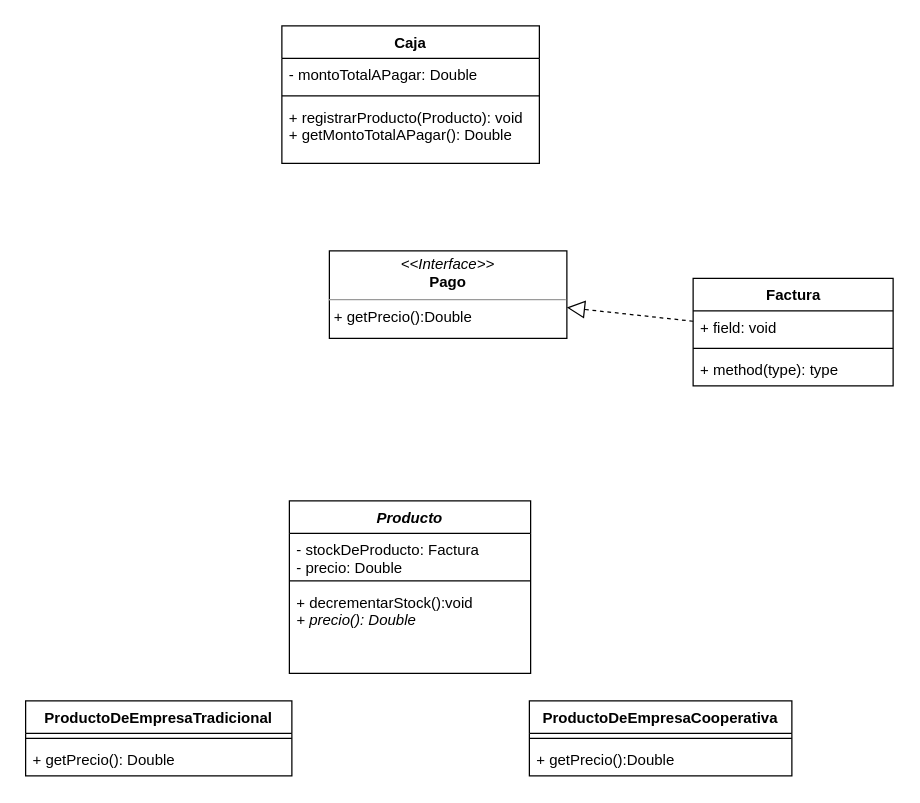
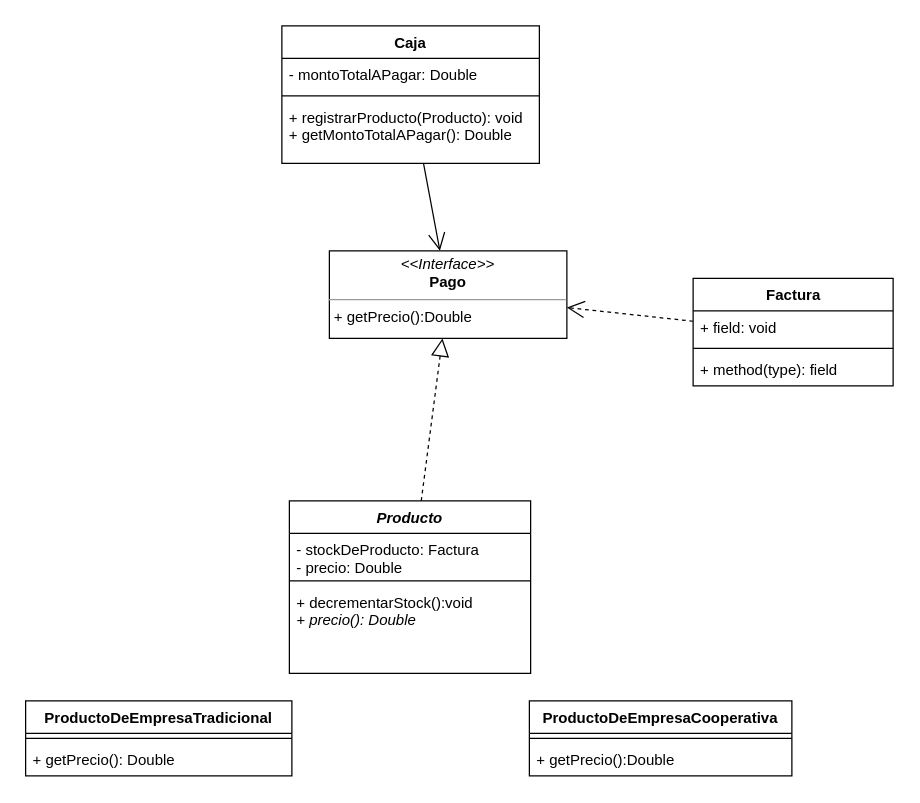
edge "Caja" -> "<<Interface>> Pago + getPrecio():Double": added
edge "Factura" -> "<<Interface>> Pago + getPrecio():Double": arrowhead block -> open
node "+ method(type): type": label "+ method(type): type" -> "+ method(type): field"
edge "Producto" -> "<<Interface>> Pago + getPrecio():Double": added
